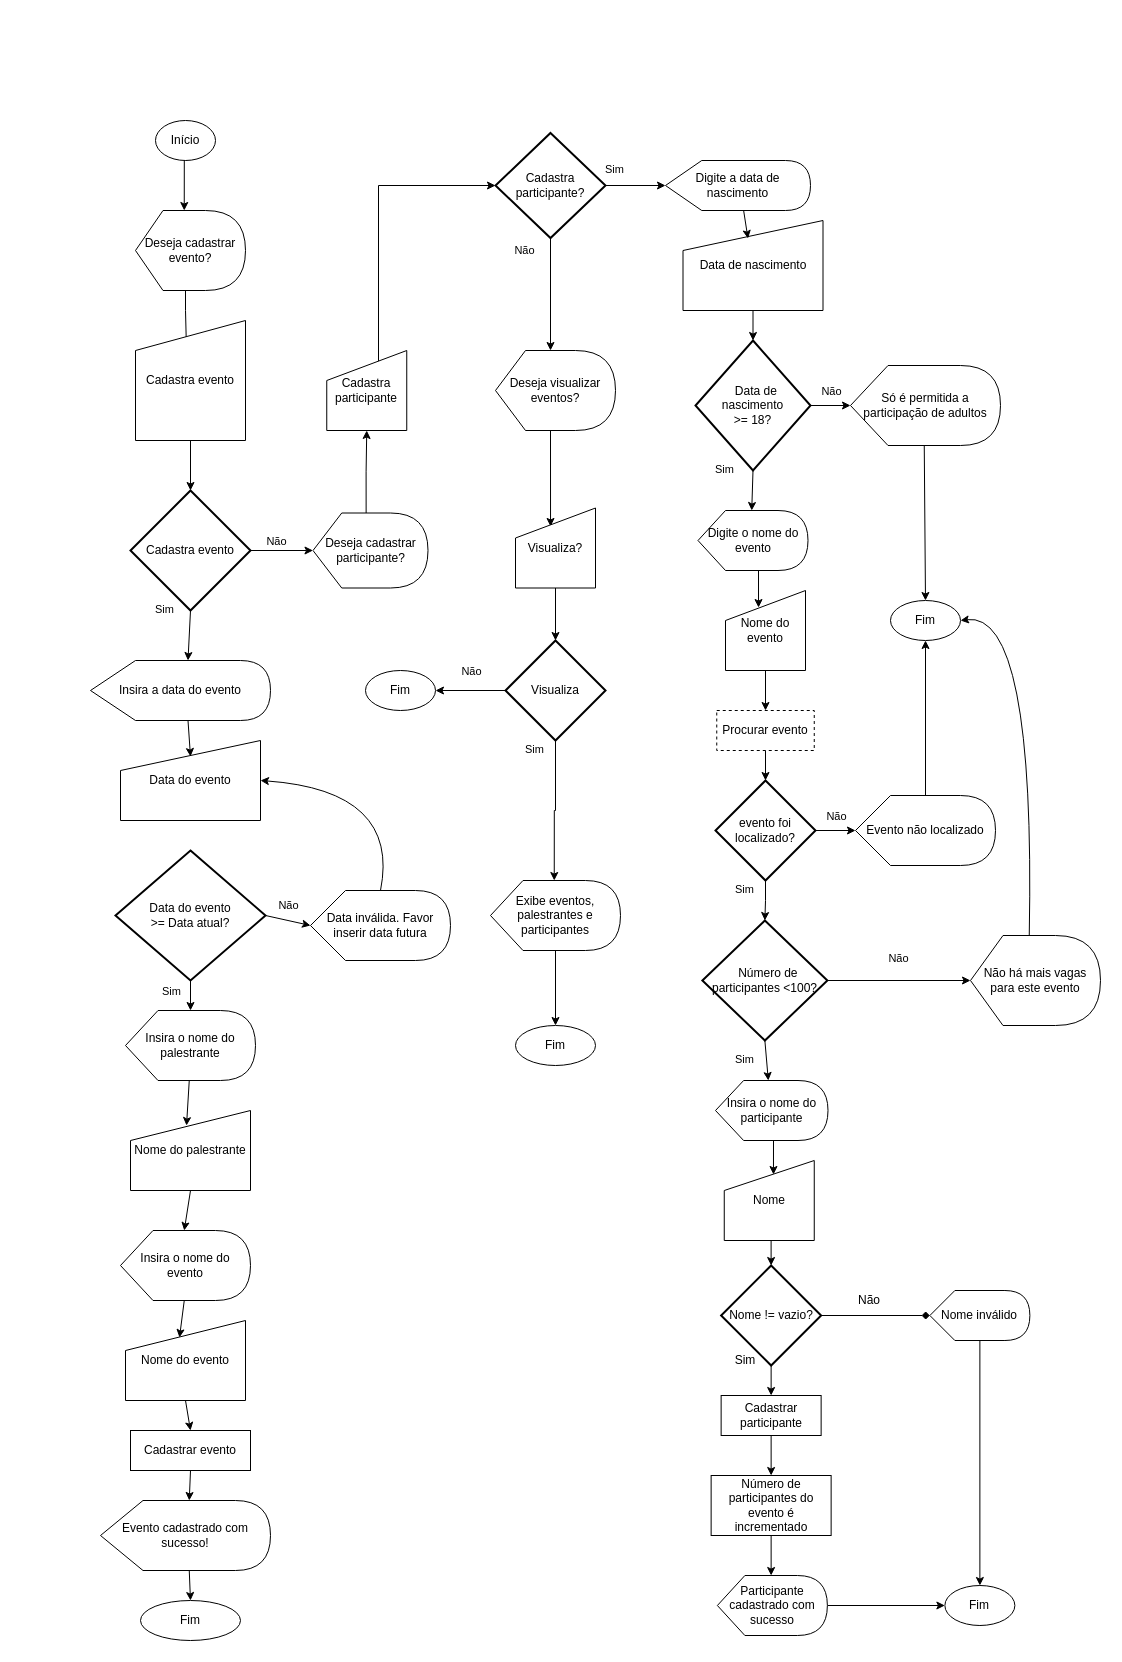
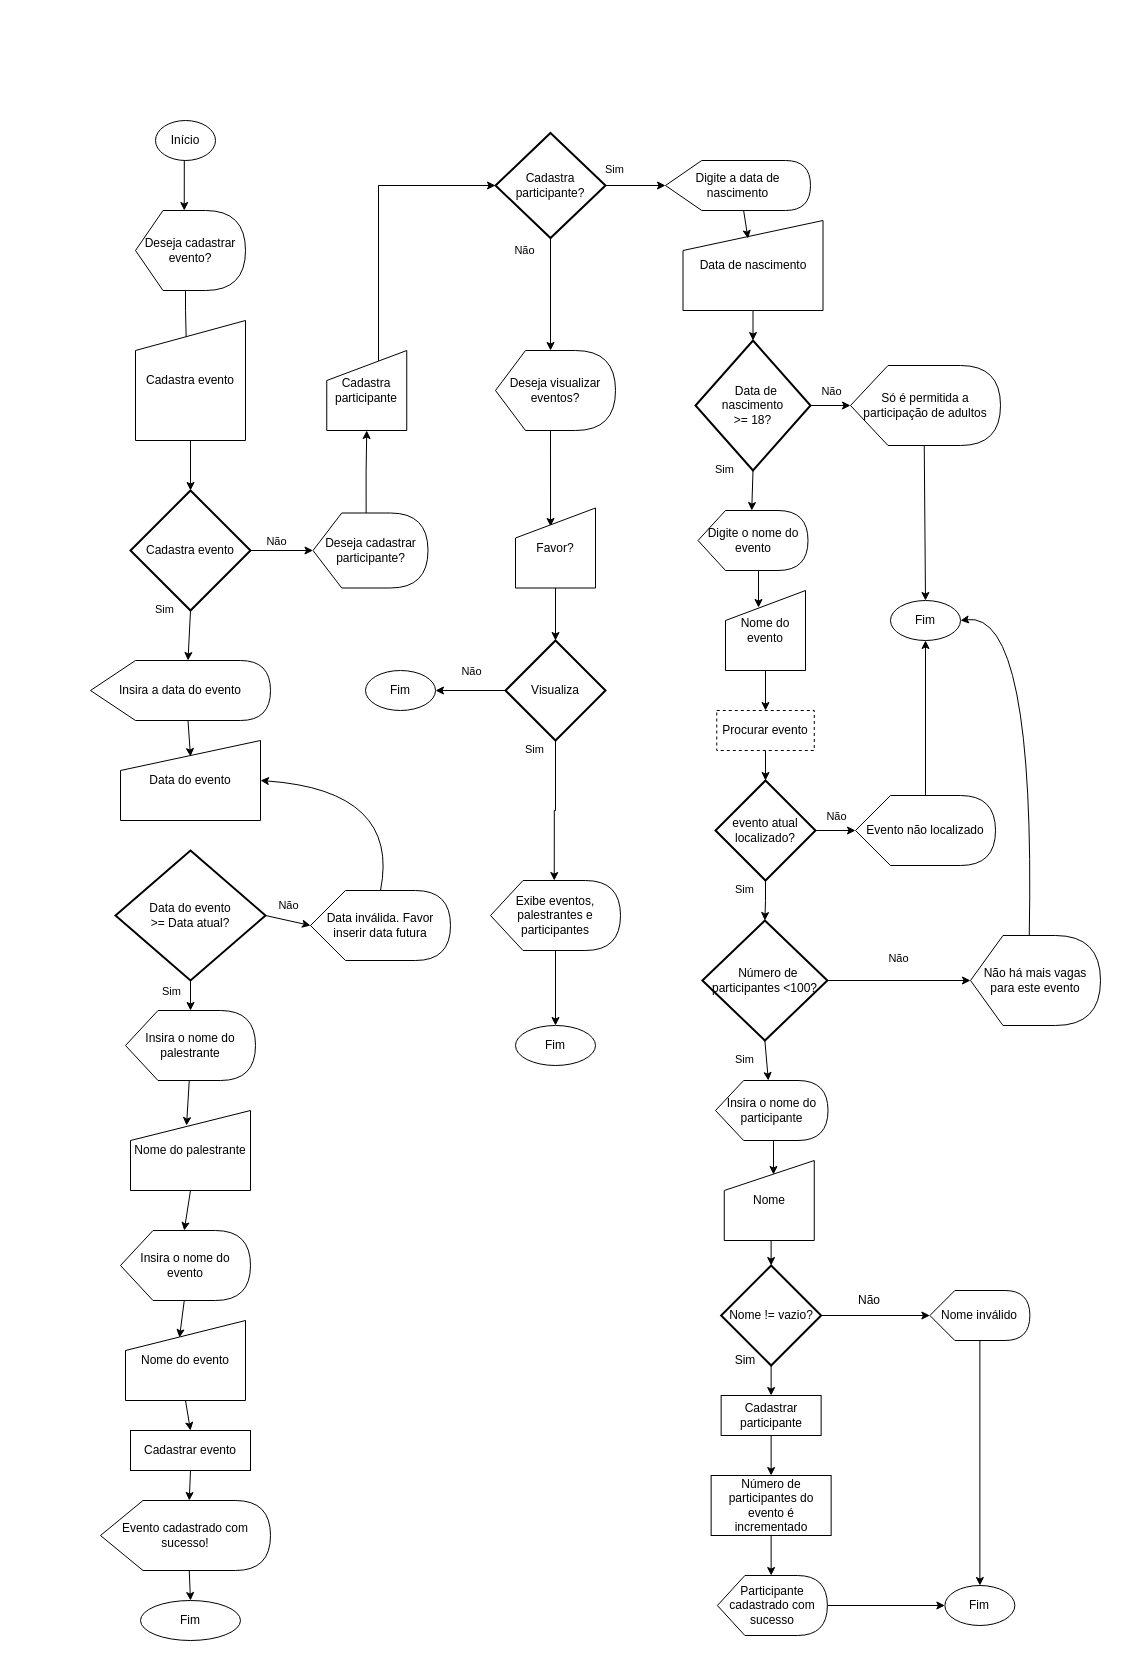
node "Visualiza?": label "Visualiza?" -> "Favor?"
node "evento foi localizado?": label "evento foi localizado?" -> "evento atual localizado?"
edge "Nome != vazio?" -> "Nome inválido": arrowhead diamond -> classic
